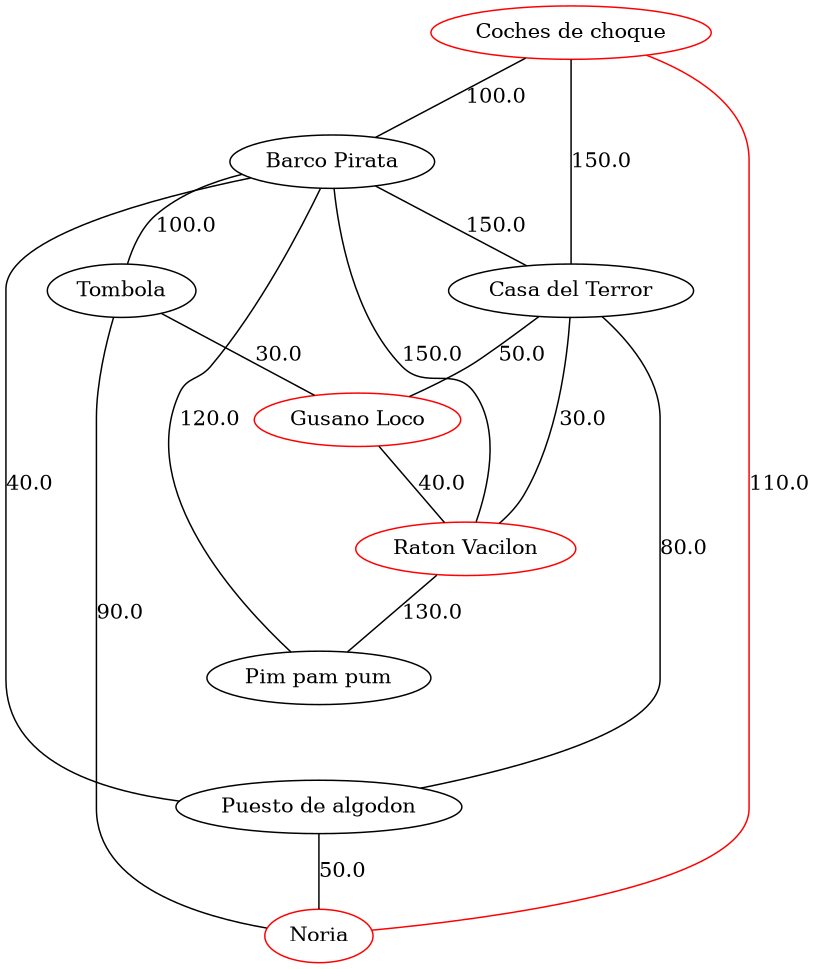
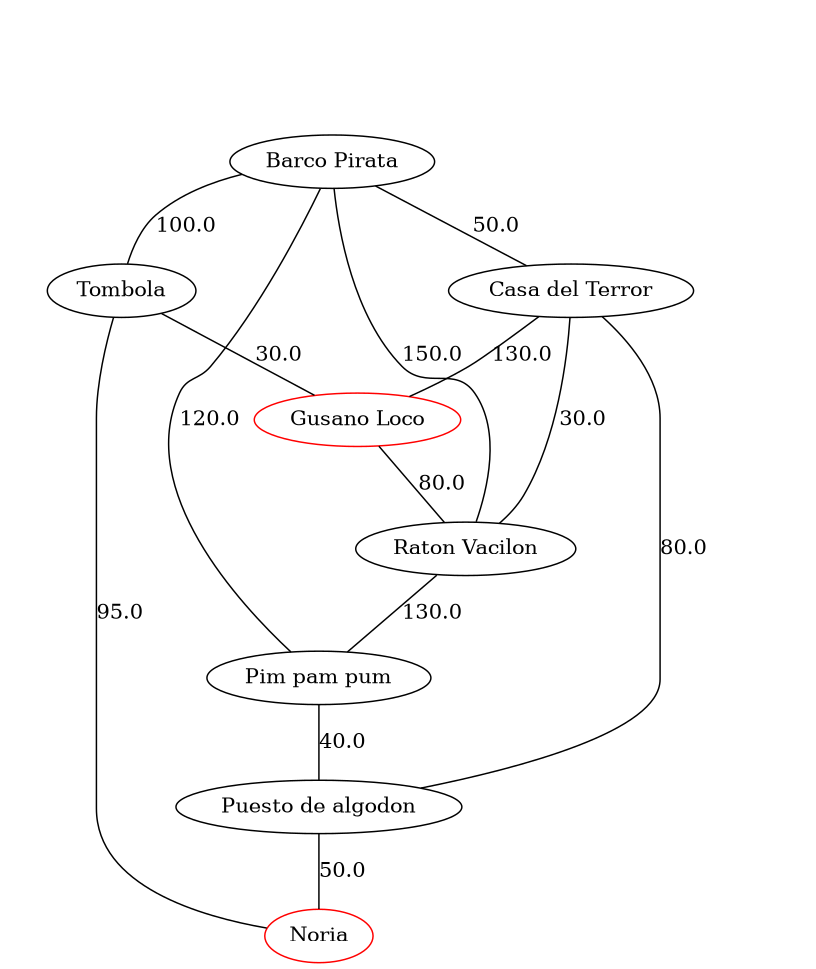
node "Coches de choque": removed
edge "Barco Pirata" -- "Casa del Terror": label "150.0" -> "50.0"
edge "Casa del Terror" -- "Gusano Loco": label "50.0" -> "130.0"
edge "Barco Pirata" -- "Puesto de algodon": now "Pim pam pum" -- "Puesto de algodon"
edge "Gusano Loco" -- "Raton Vacilon": label "40.0" -> "80.0"
node "Raton Vacilon": color red -> black
edge "Tombola" -- "Noria": label "90.0" -> "95.0"
